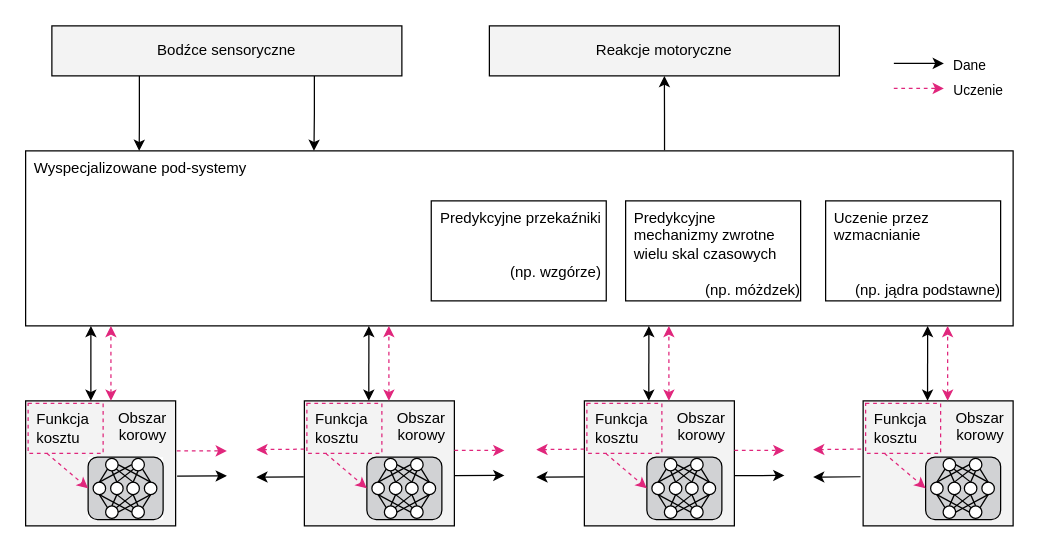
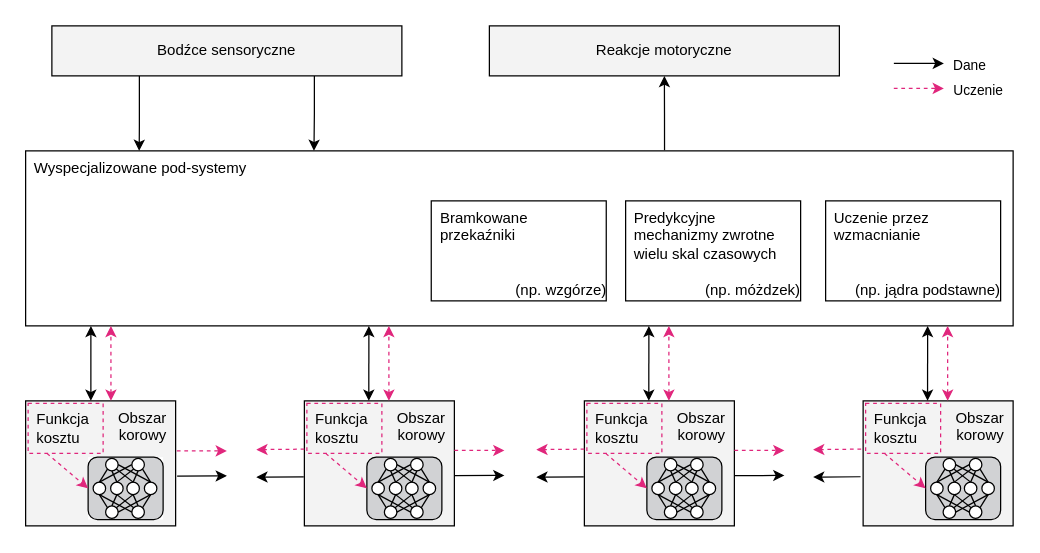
node "Predykcyjne przekaźniki (np. wzgórze)": label "Predykcyjne przekaźniki (np. wzgórze)" -> "Bramkowane przekaźniki (np. wzgórze)"
